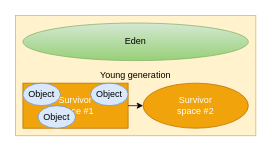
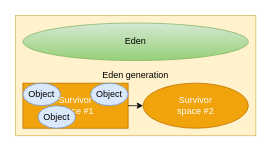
node "Young generation": label "Young generation" -> "Eden generation"
